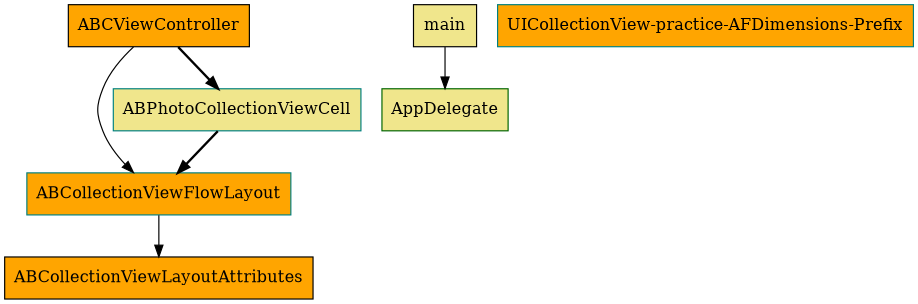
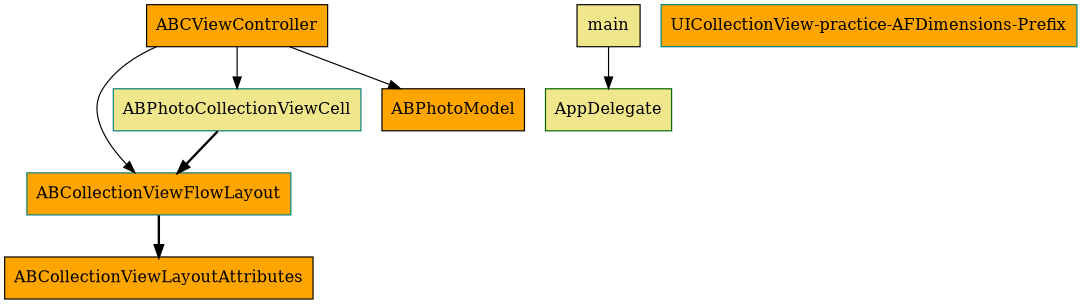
edge "ABCViewController" -> "ABPhotoCollectionViewCell": style bold -> solid
node "ABPhotoModel": added
edge "ABCollectionViewFlowLayout" -> "ABCollectionViewLayoutAttributes": style solid -> bold
